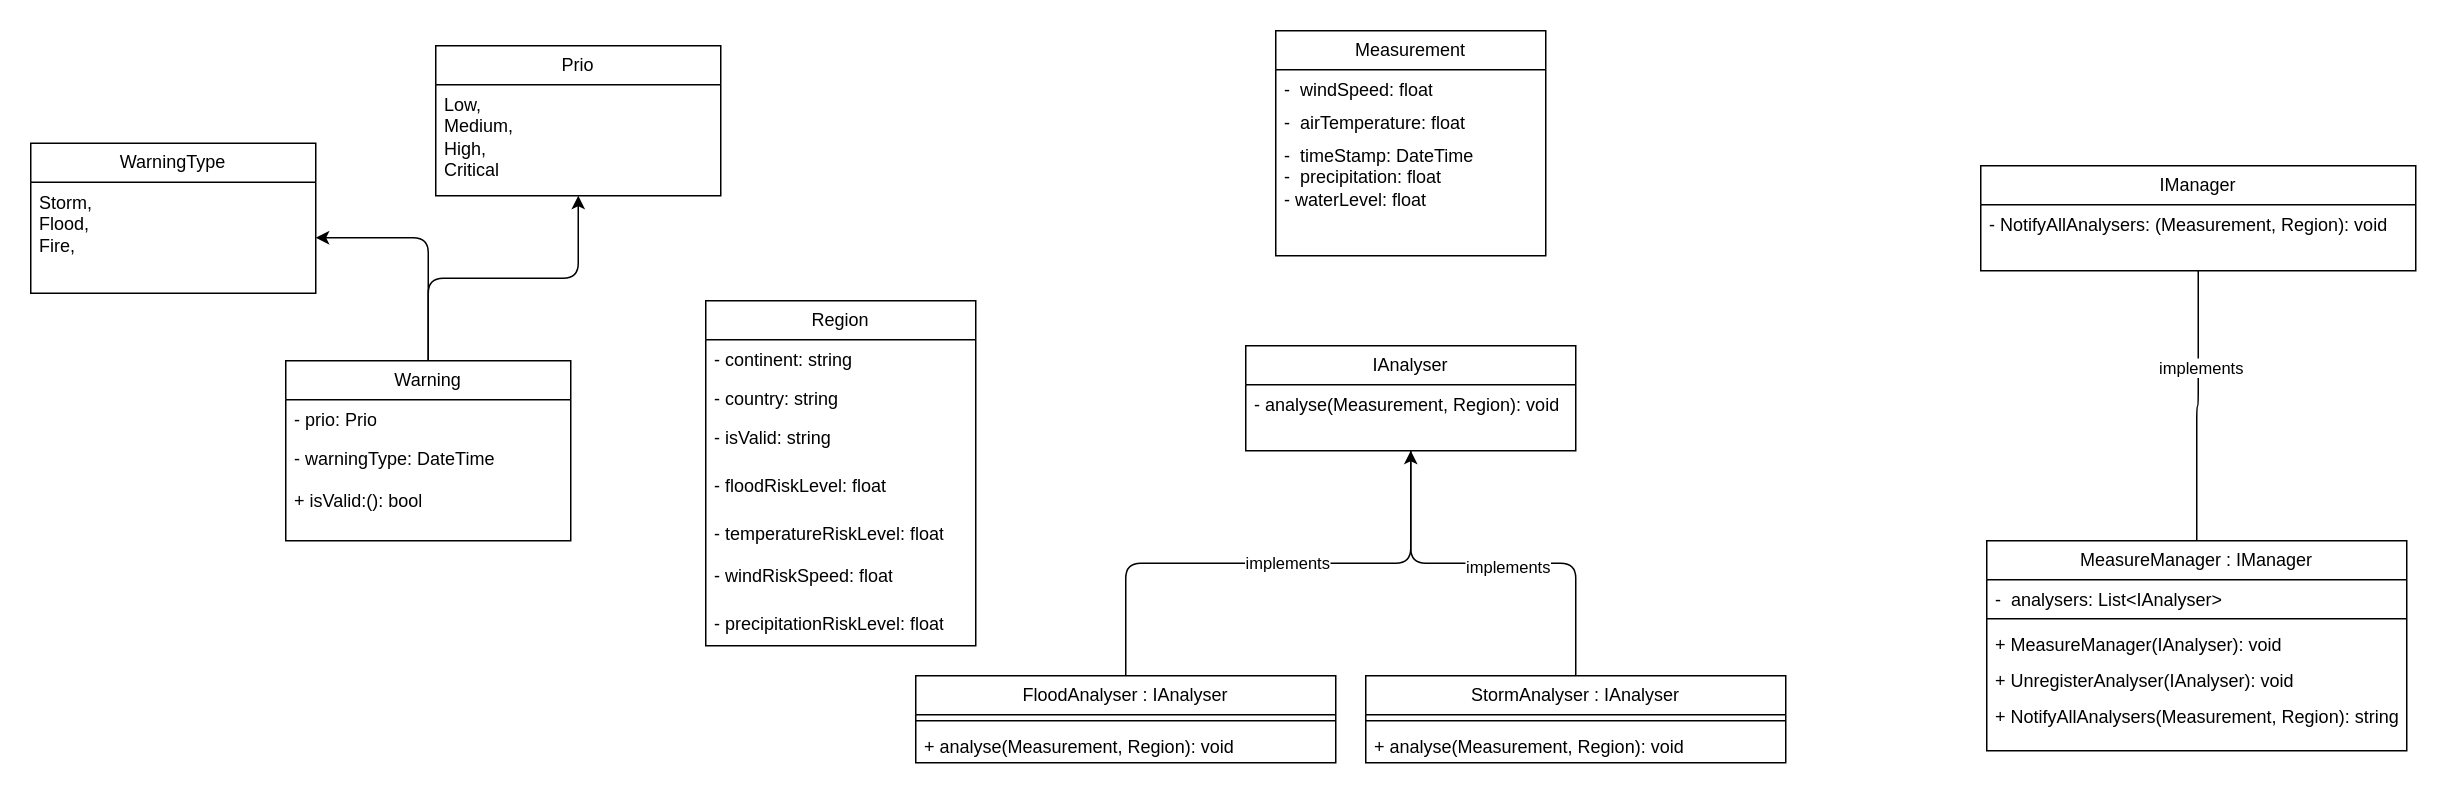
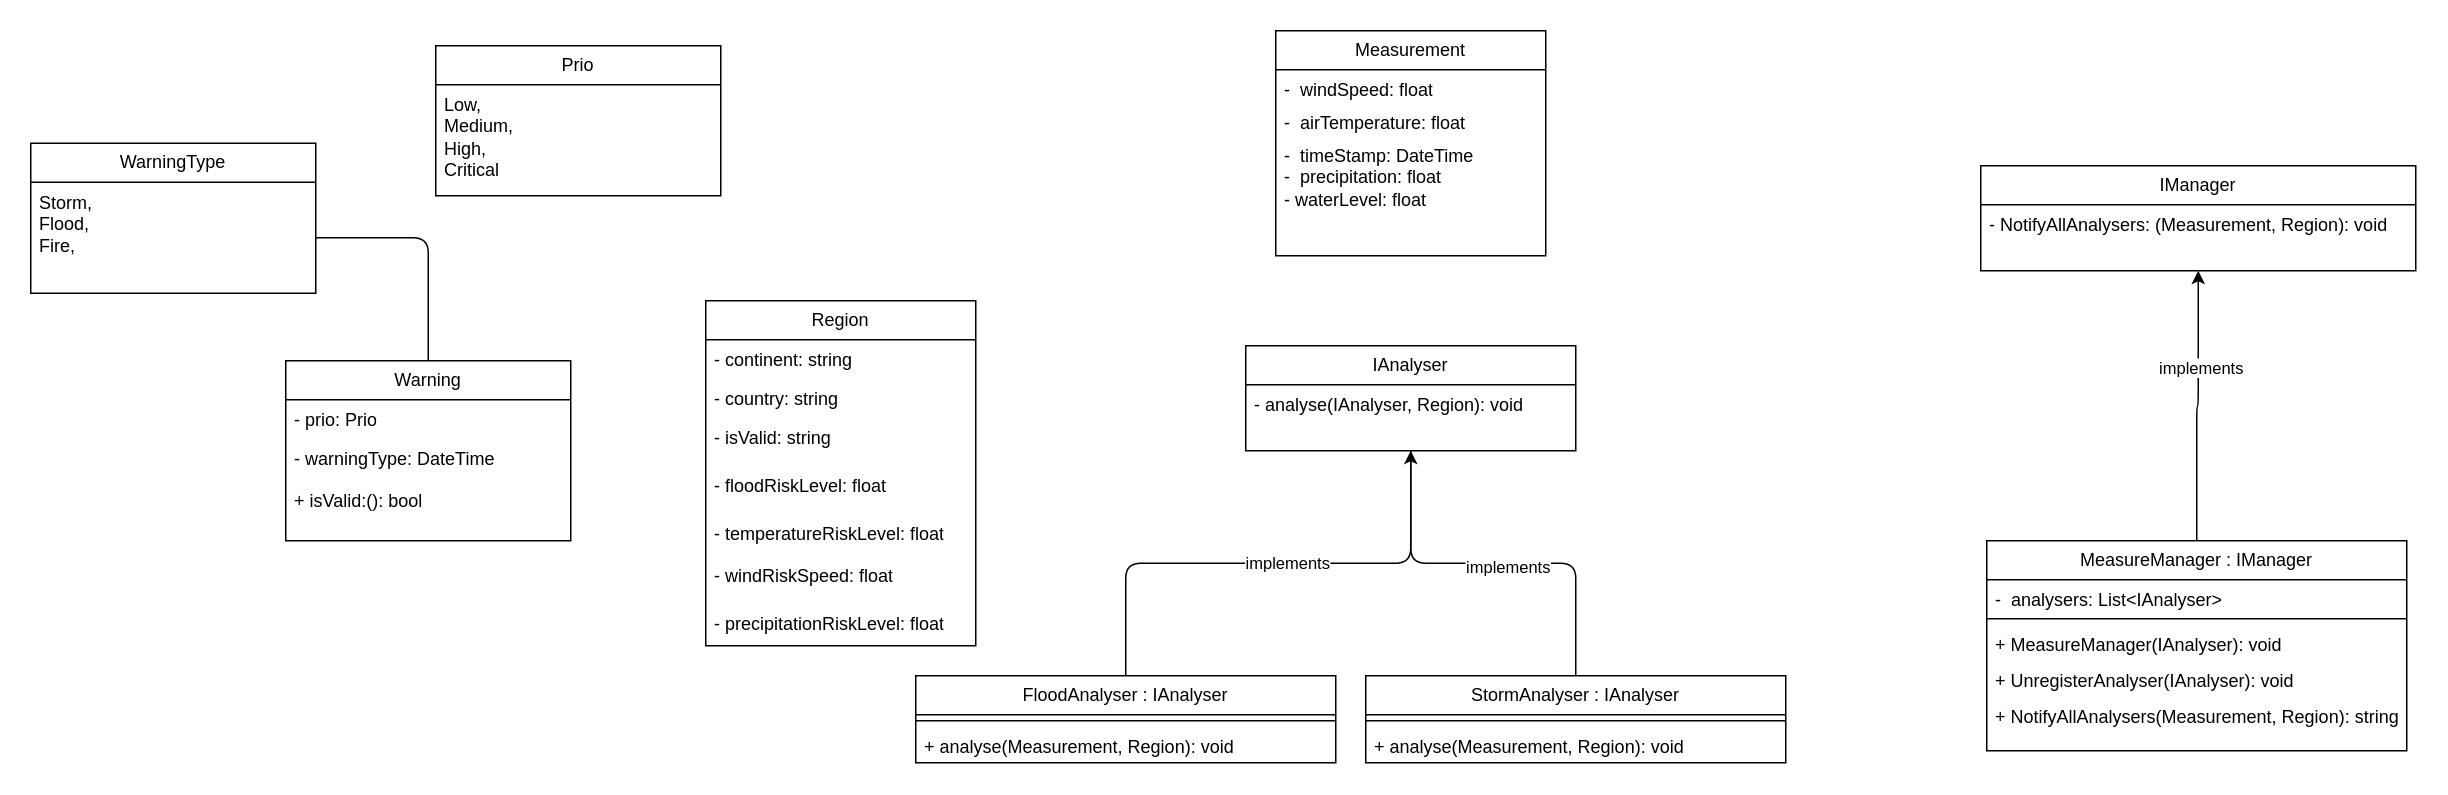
edge "Warning" -> "Storm, Flood, Fire,": arrowhead classic -> none
edge "IManager" -- "MeasureManager : IManager": arrowhead none -> classic
edge "Warning" -> "Prio": removed
node "- analyse(Measurement, Region): void": label "- analyse(Measurement, Region): void" -> "- analyse(IAnalyser, Region): void"
